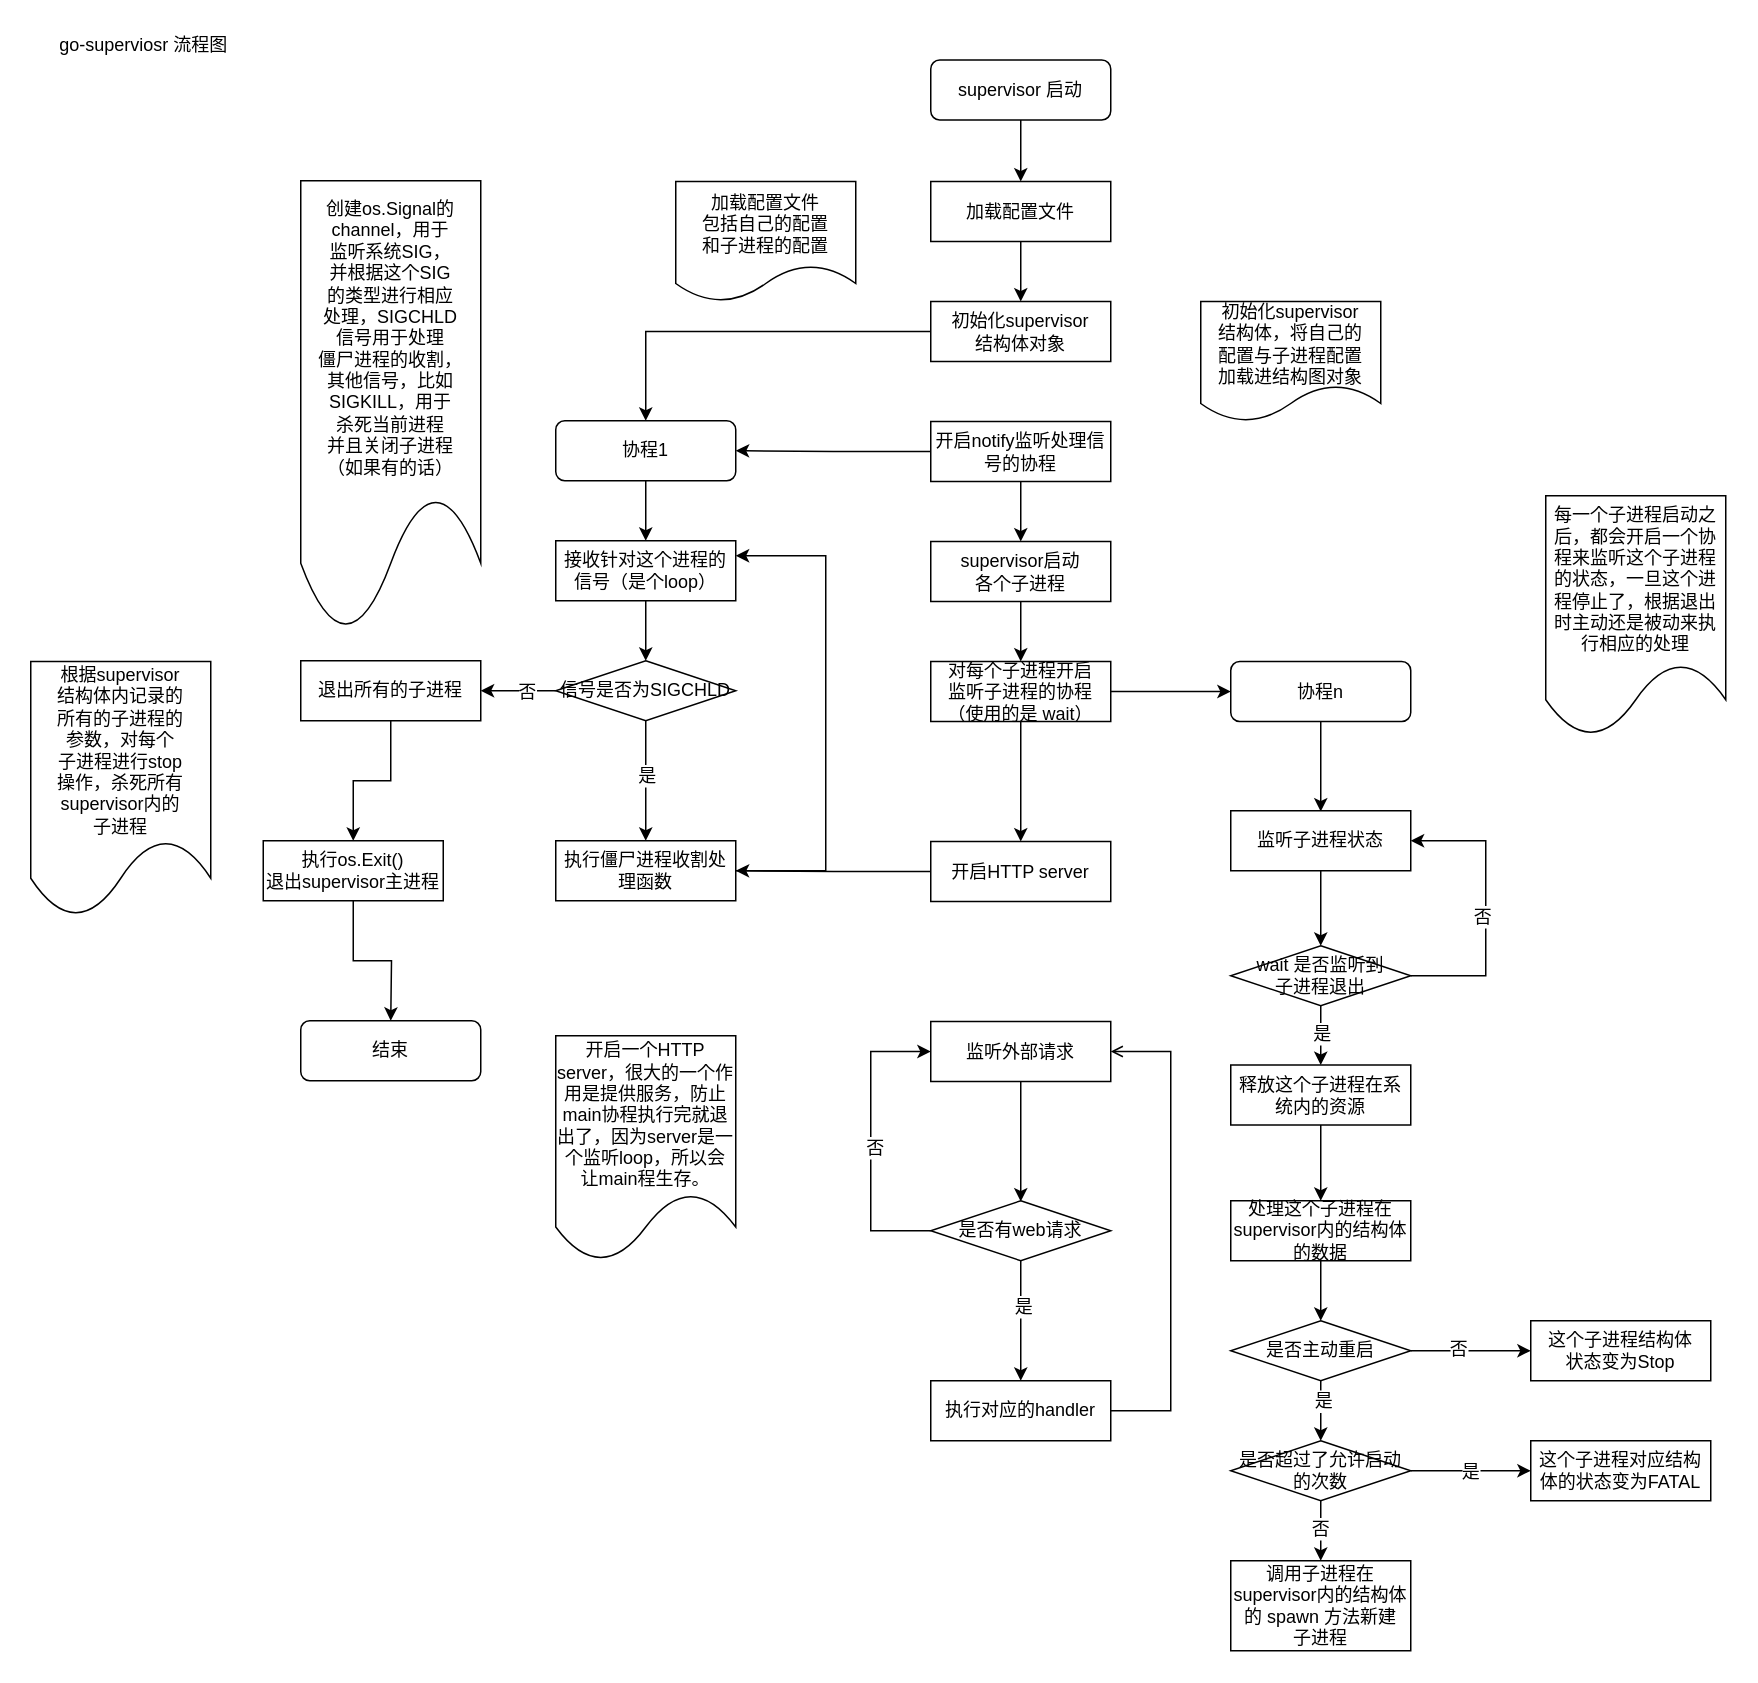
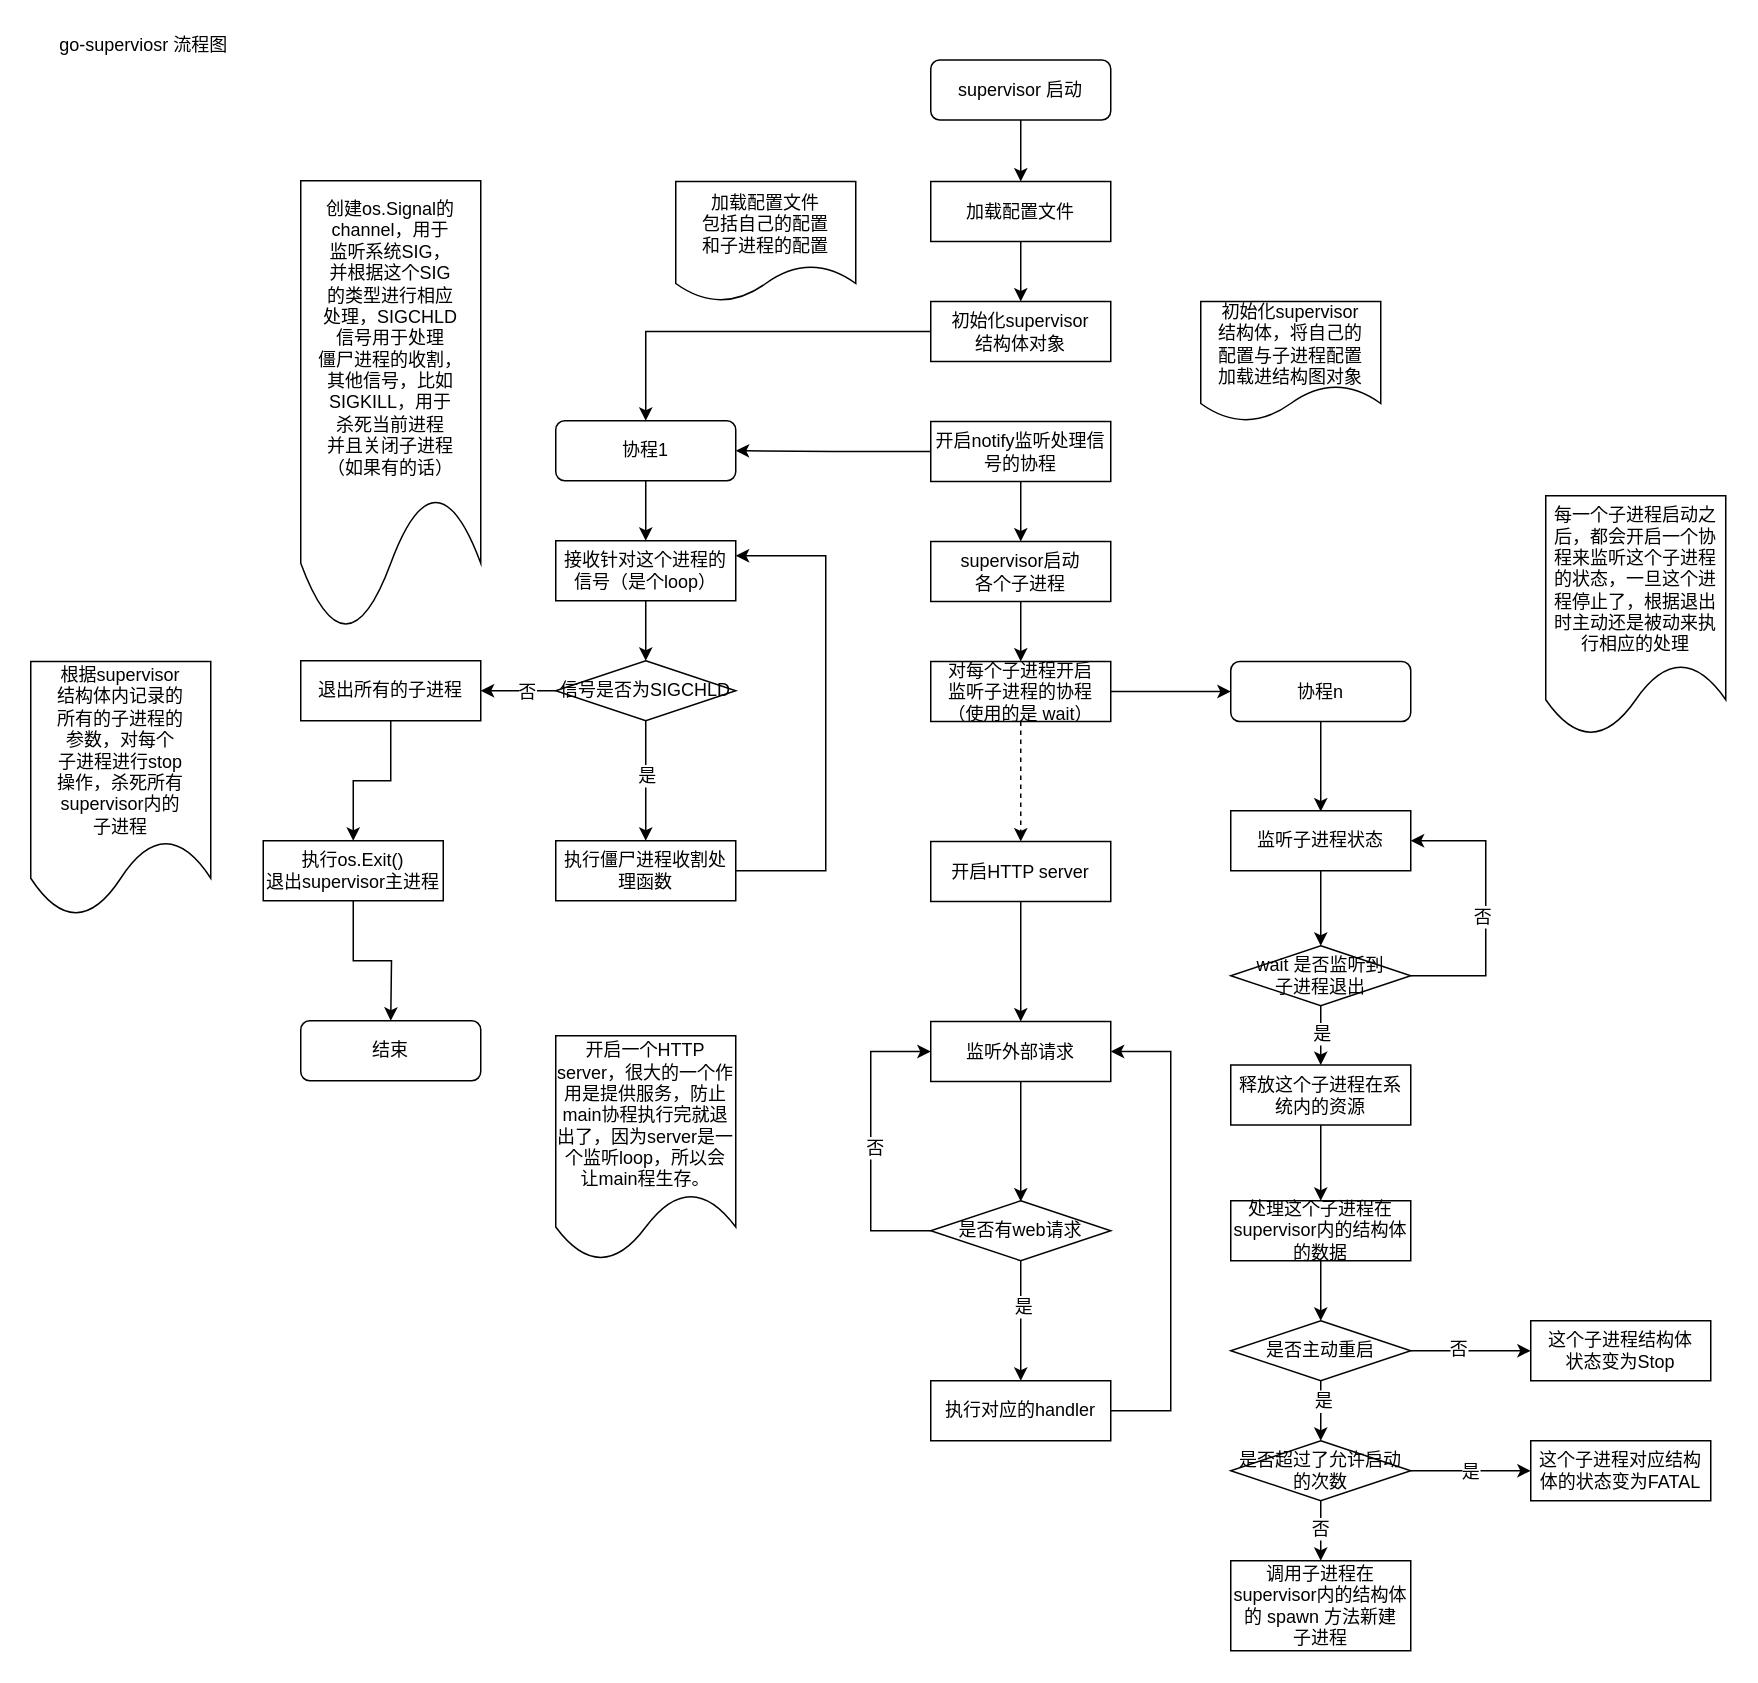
edge "对每个子进程开启 监听子进程的协程 （使用的是 wait）" -> "开启HTTP server": style solid -> dashed
edge "开启HTTP server" -> "执行僵尸进程收割处理函数": now "开启HTTP server" -> "监听外部请求"
edge "执行对应的handler" -> "监听外部请求": arrowhead open -> classic
